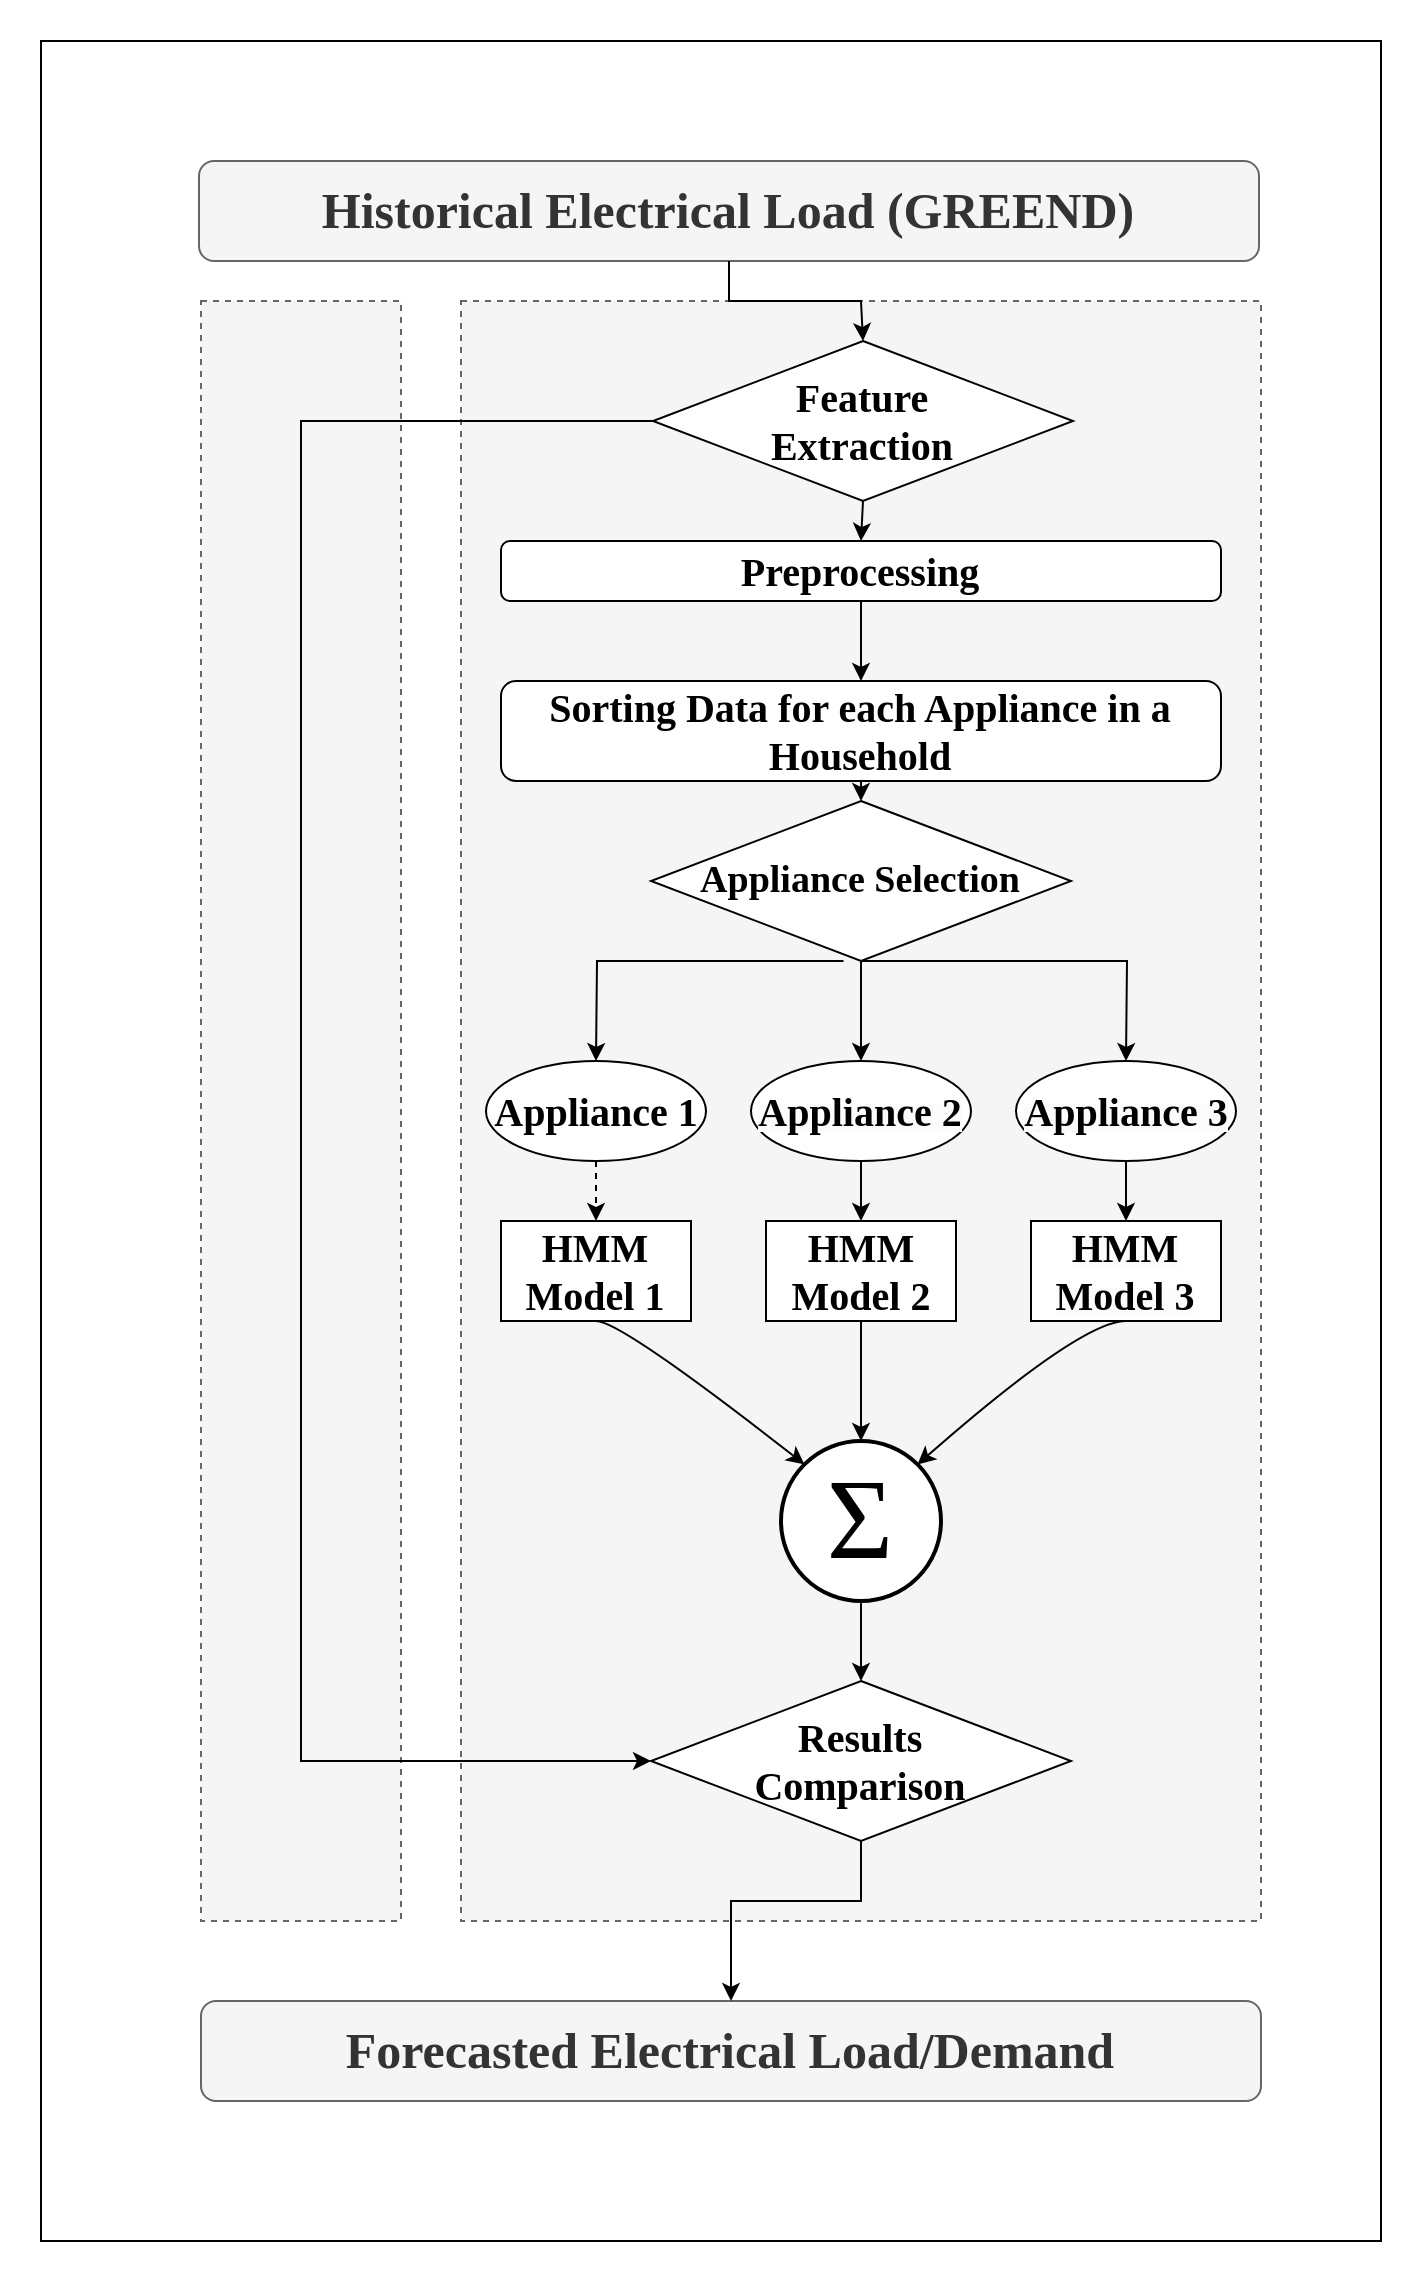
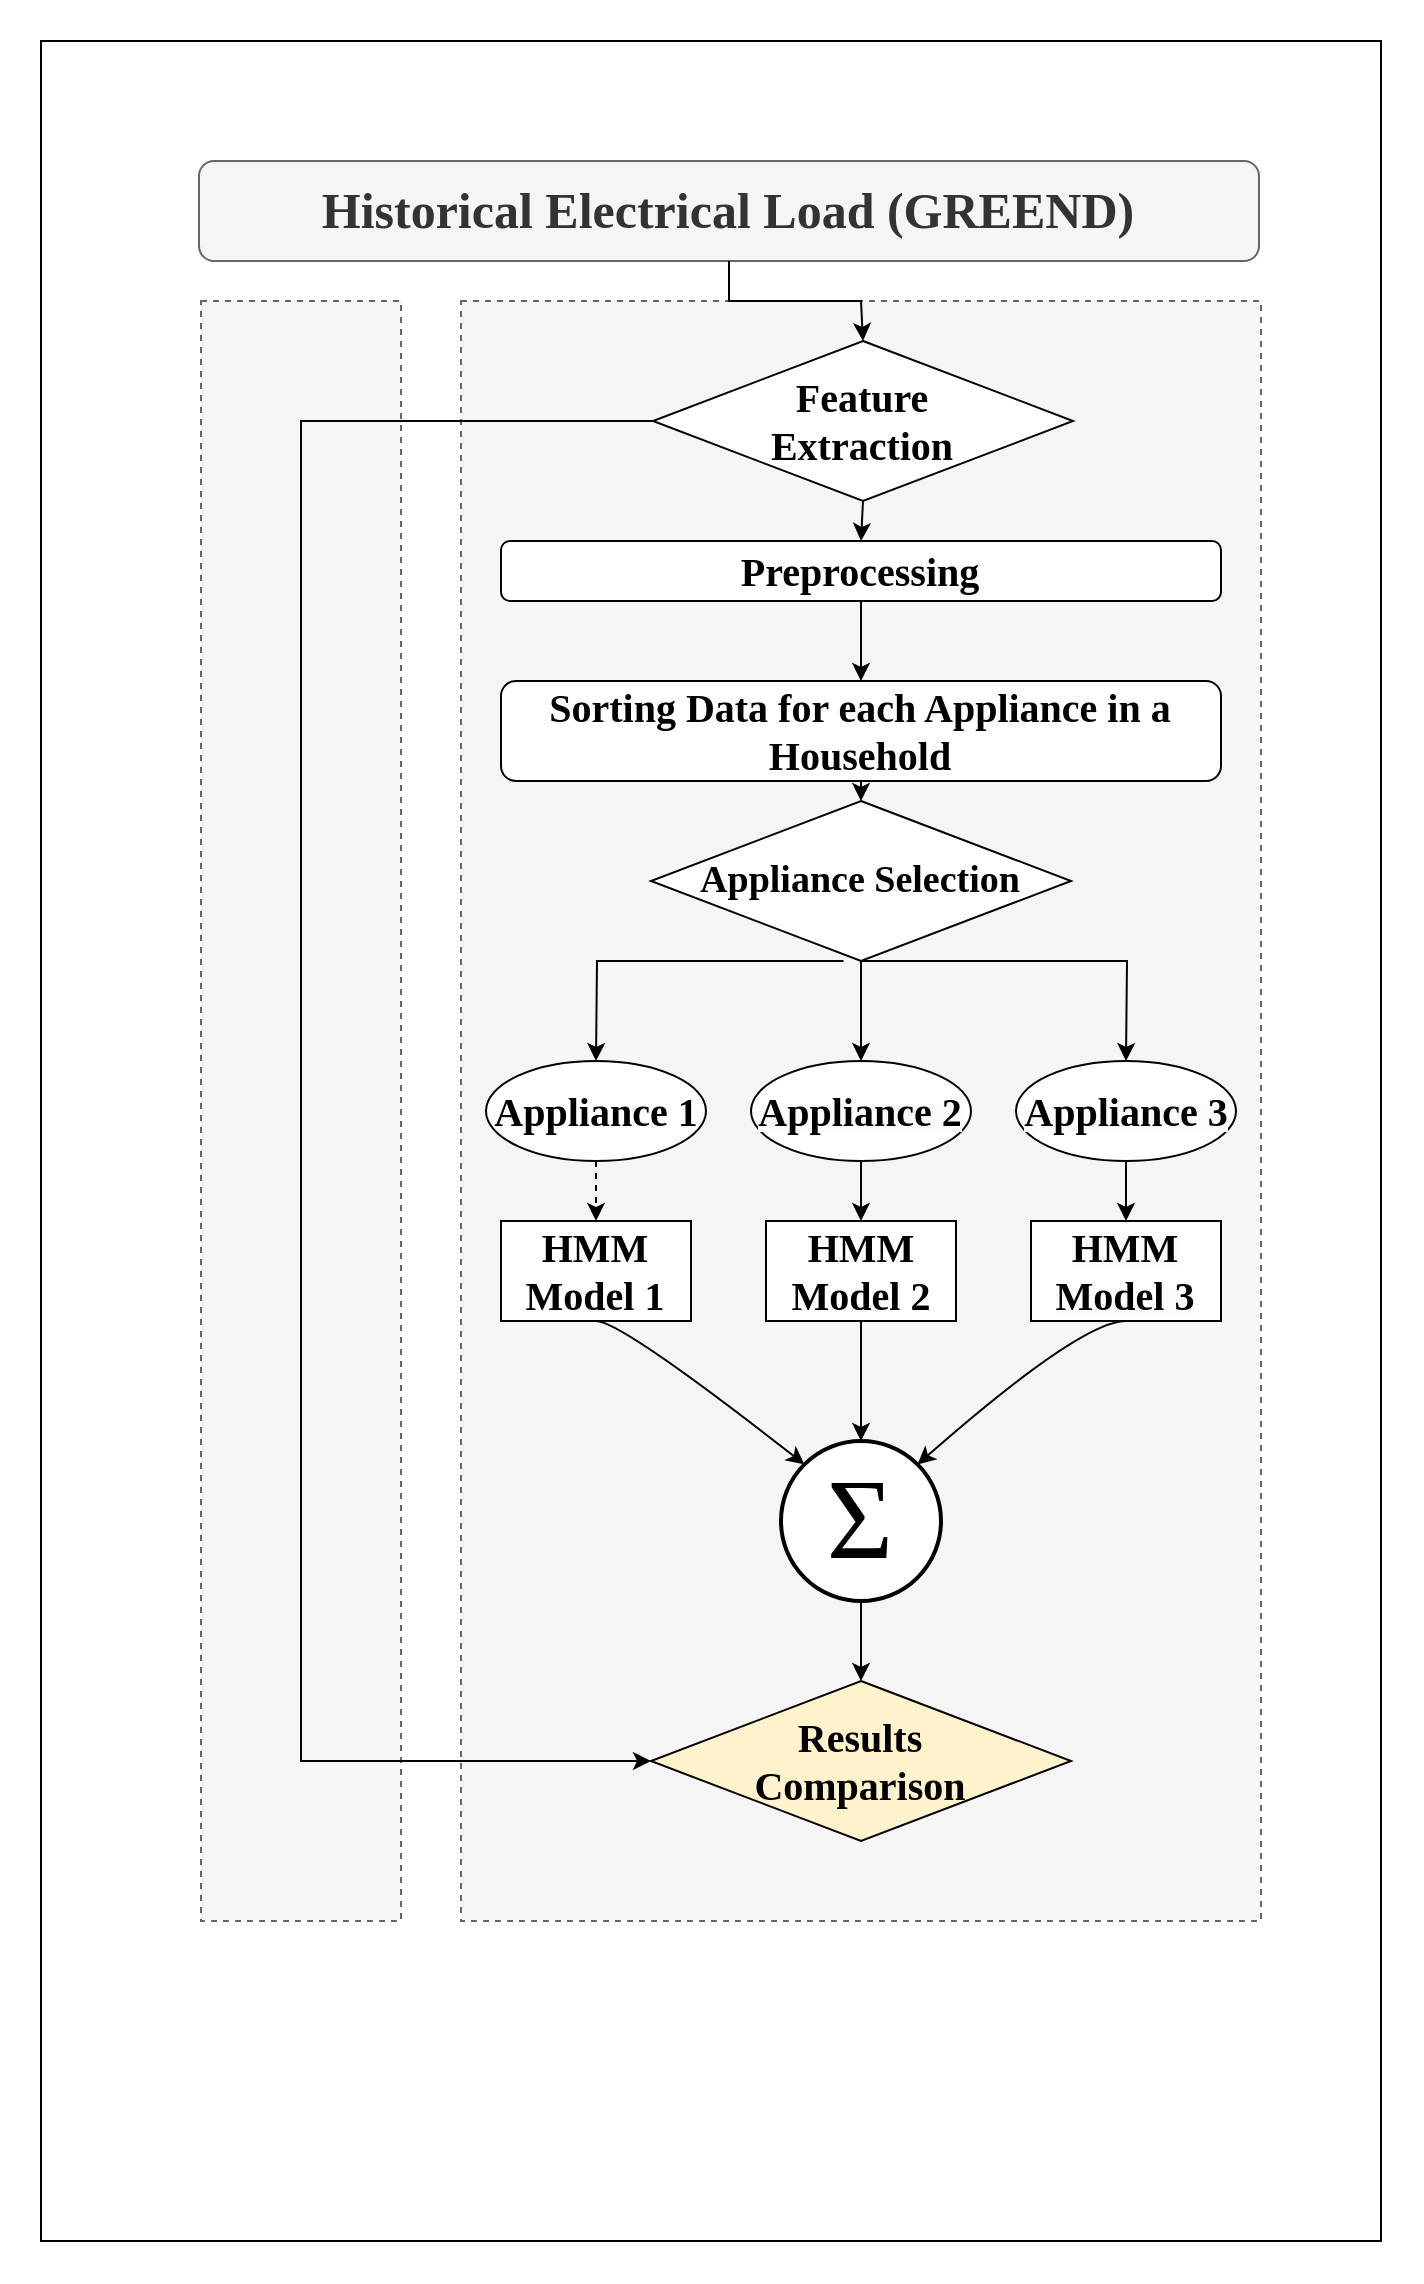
node "Results Comparison": fillcolor #ffffff -> #fff2cc
edge "Results Comparison" -> "Forecasted Electrical Load/Demand": removed
node "Forecasted Electrical Load/Demand": removed
